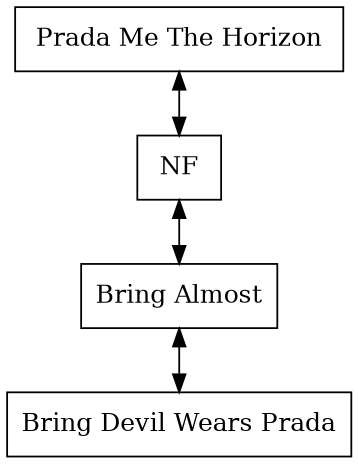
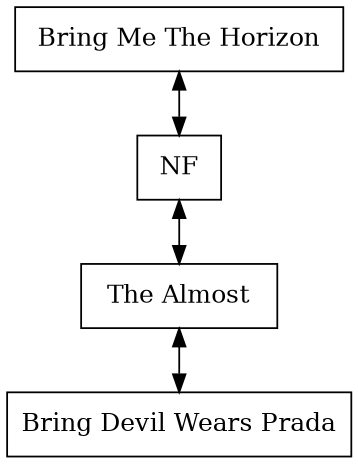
node "Prada Me The Horizon": label "Prada Me The Horizon" -> "Bring Me The Horizon"
node "Bring Almost": label "Bring Almost" -> "The Almost"
